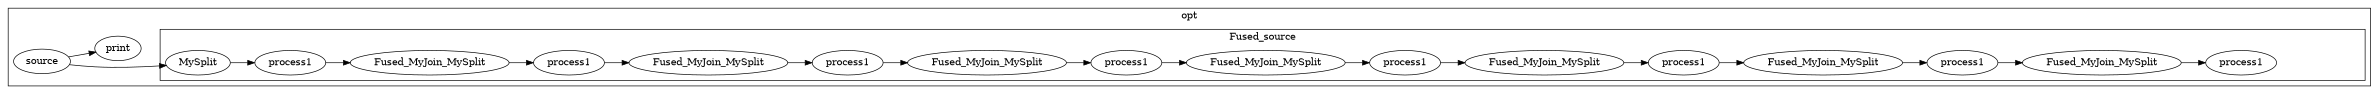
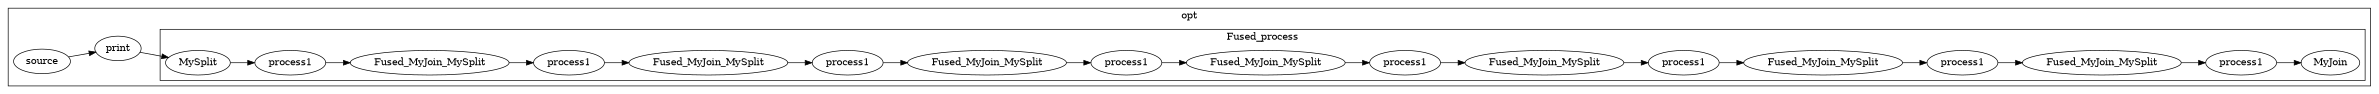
cluster "Fused_source": label "Fused_source" -> "Fused_process"
node "MyJoin": added
edge "source" -> "MySplit": now "print" -> "MySplit"
